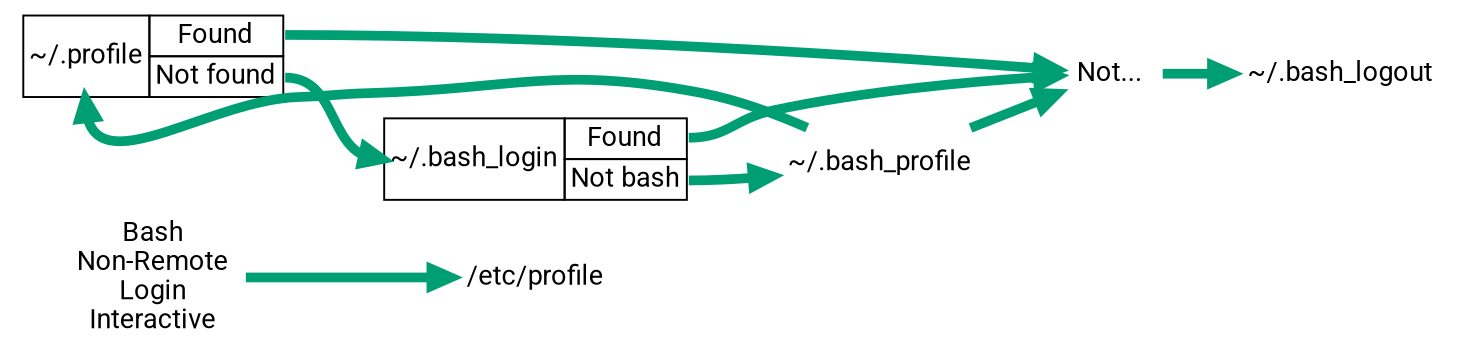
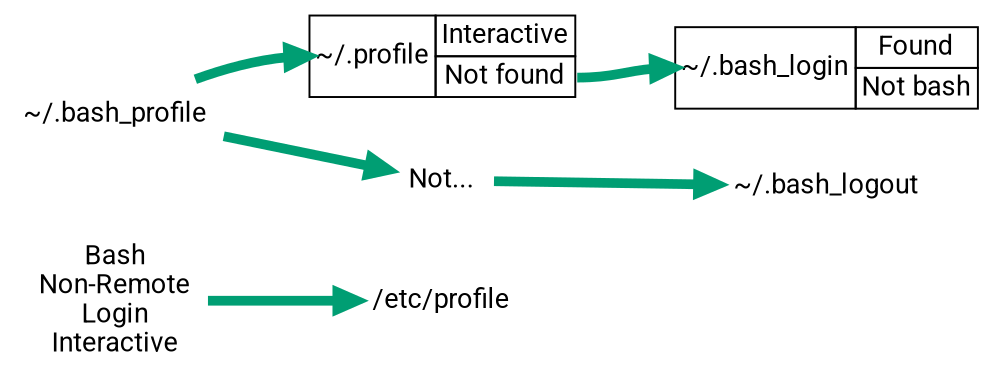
node "~/.profile": text "Found" -> "Interactive"
edge "~/.profile" -> "Not...": removed
edge "~/.bash_login" -> "Not...": removed
edge "~/.bash_login" -> "~/.bash_profile": removed
